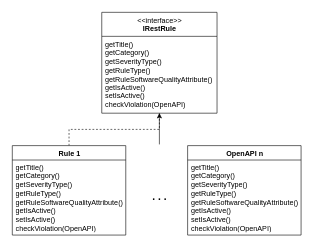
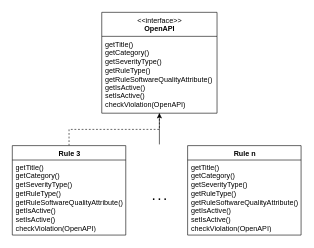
node "<<interface>> IRestRule": label "<<interface>> IRestRule" -> "<<interface>> OpenAPI"
node "Rule 1": label "Rule 1" -> "Rule 3"
node "OpenAPI n": label "OpenAPI n" -> "Rule n"
